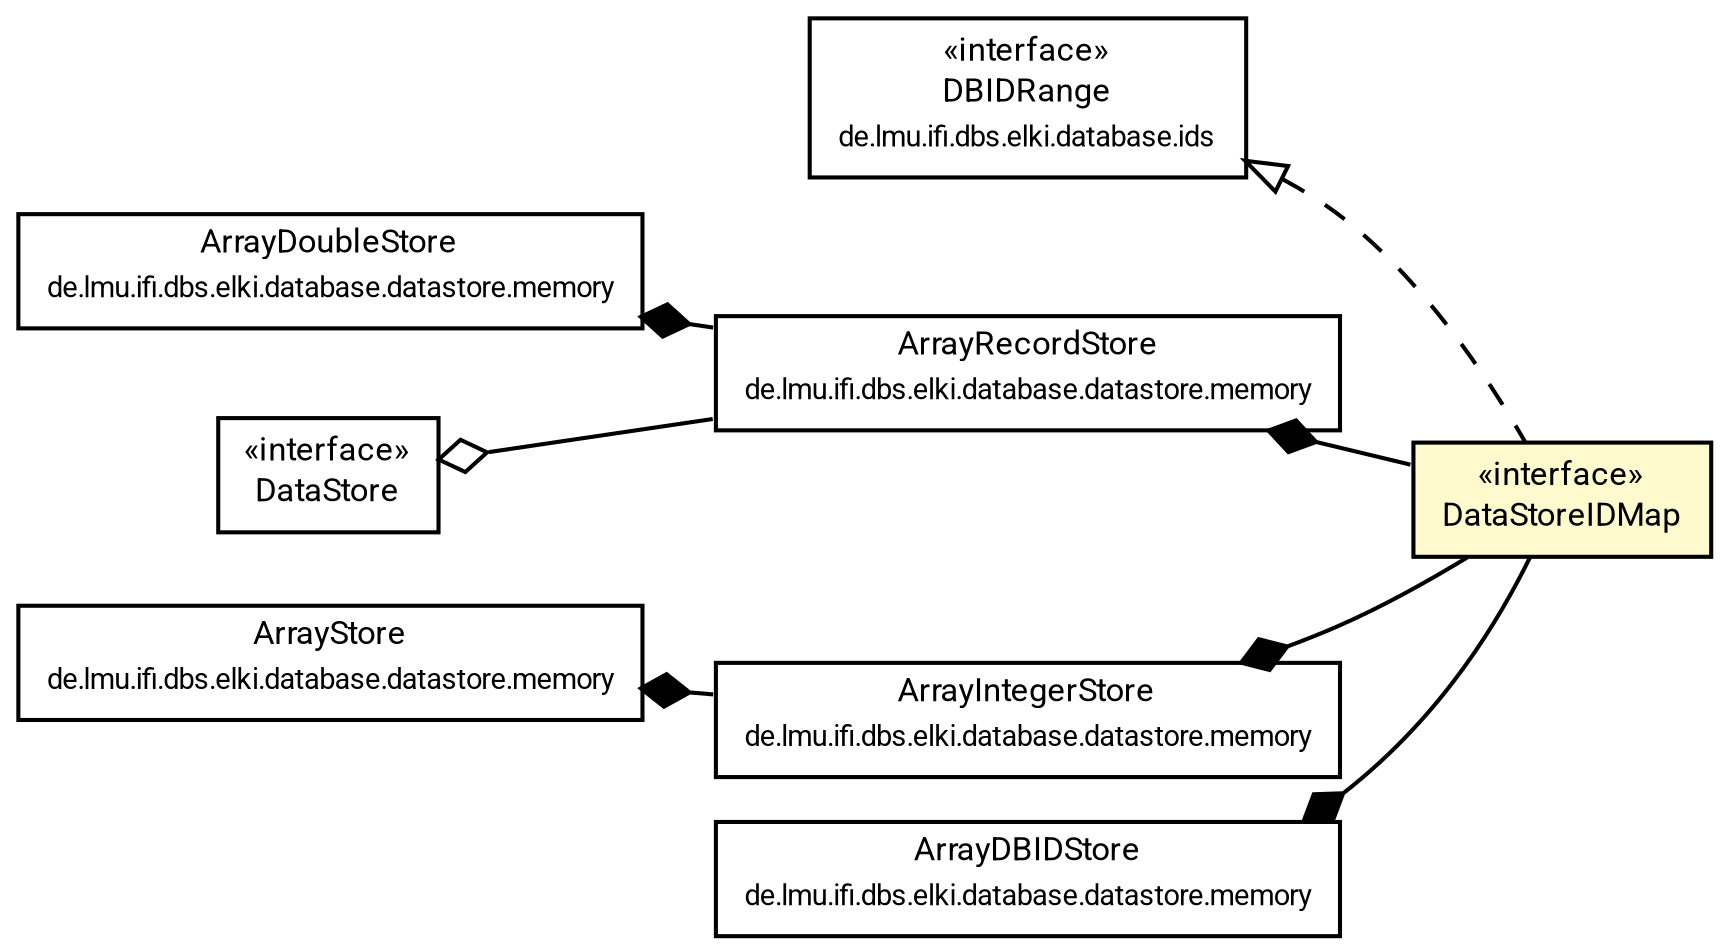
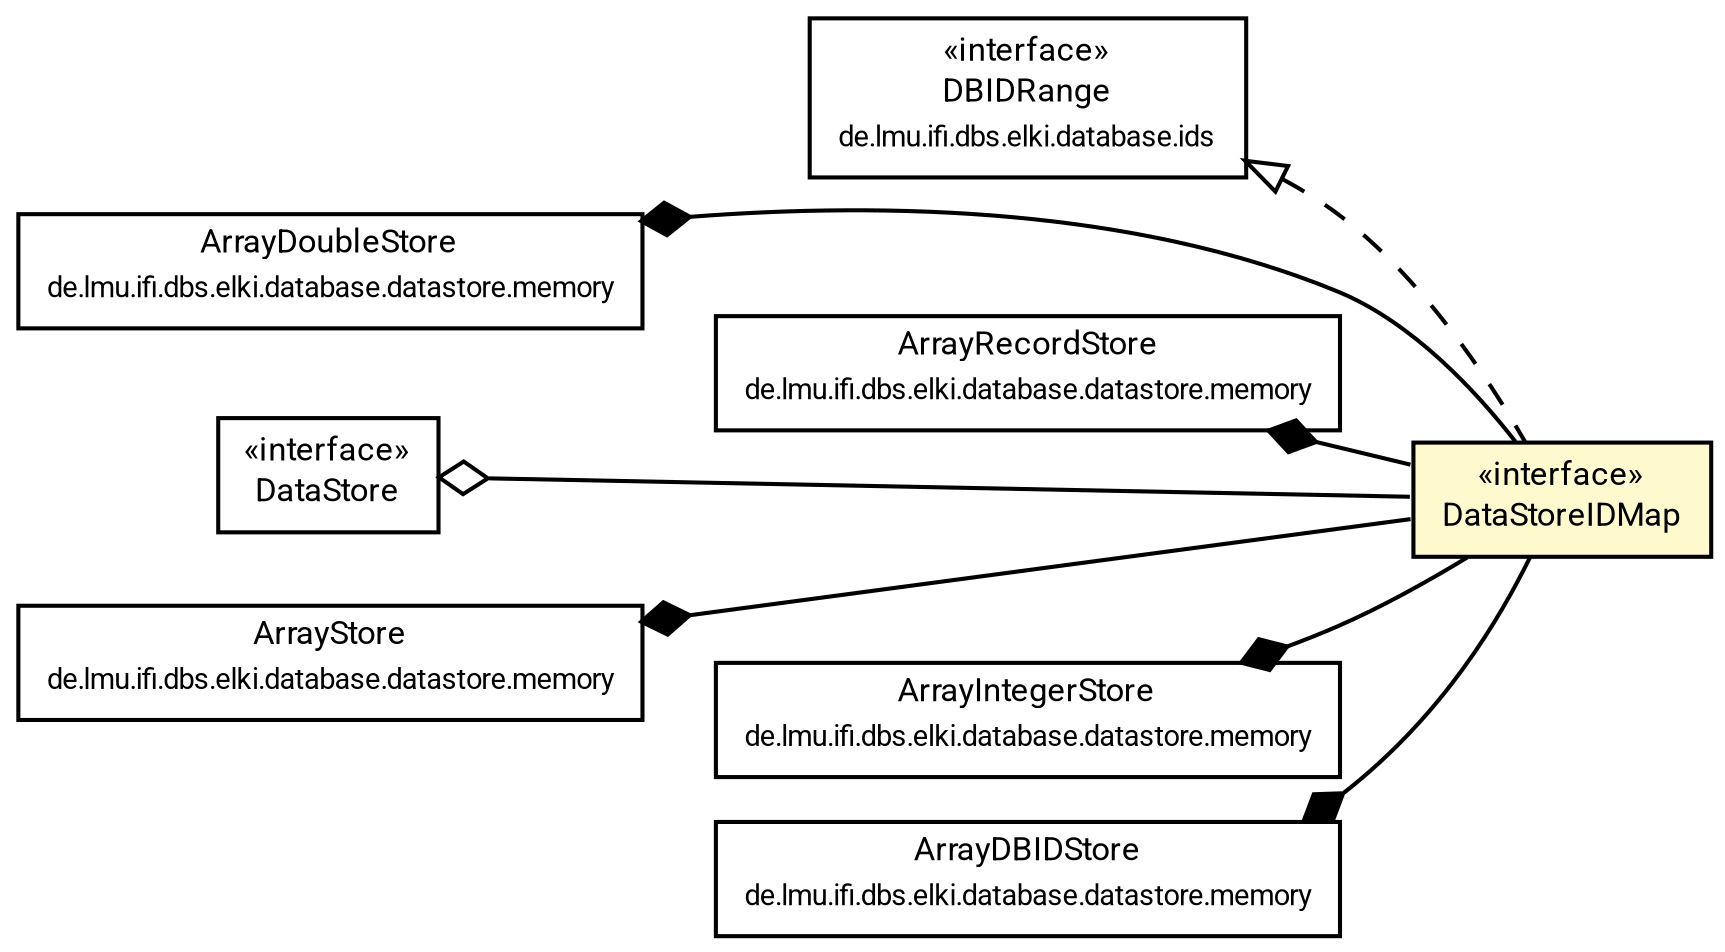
edge "ArrayRecordStore" -> "ArrayDoubleStore": now "DataStoreIDMap" -> "ArrayDoubleStore"
edge "ArrayRecordStore" -> "DataStore": now "DataStoreIDMap" -> "DataStore"
edge "ArrayIntegerStore" -> "ArrayStore": now "DataStoreIDMap" -> "ArrayStore"
